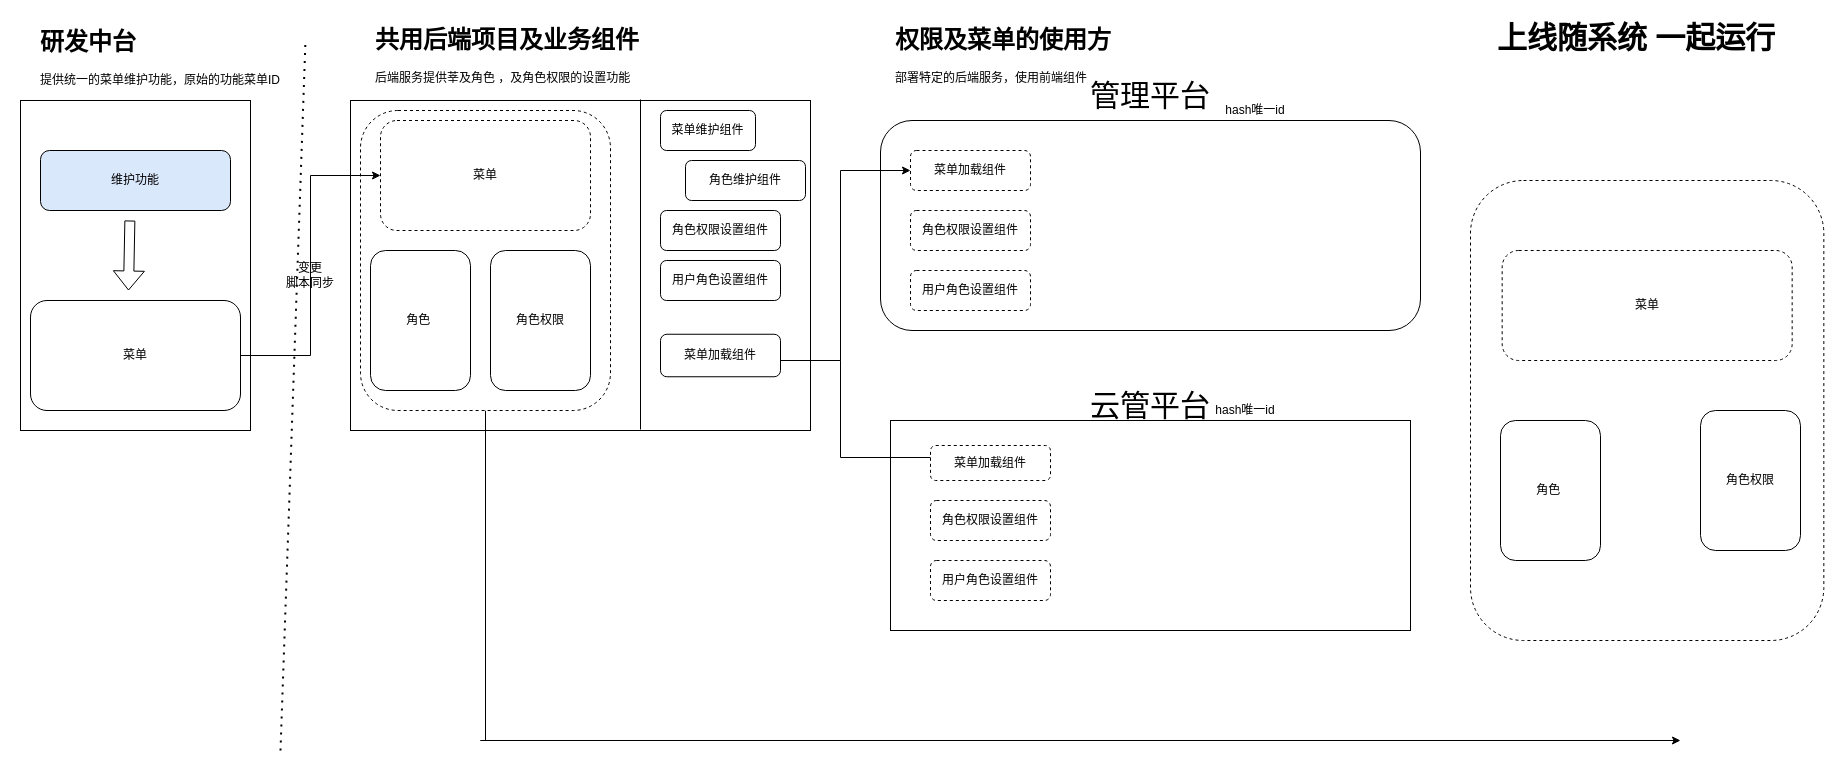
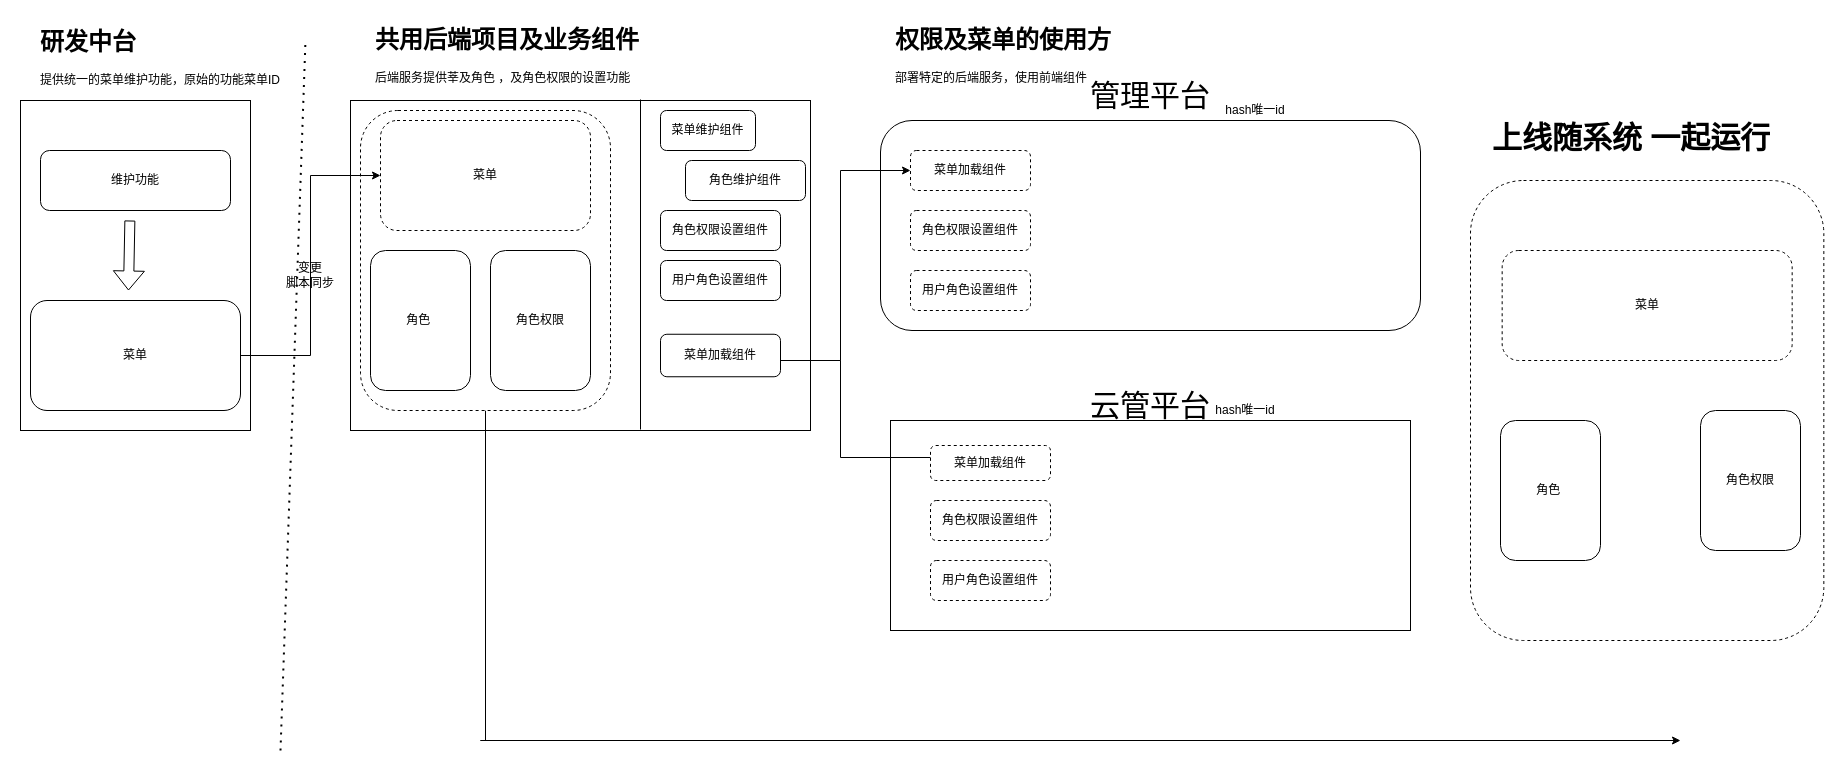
node "上线随系统 一起运行": moved (1652, 51) -> (1647, 151)
node "维护功能": fillcolor #dae8fc -> #ffffff
